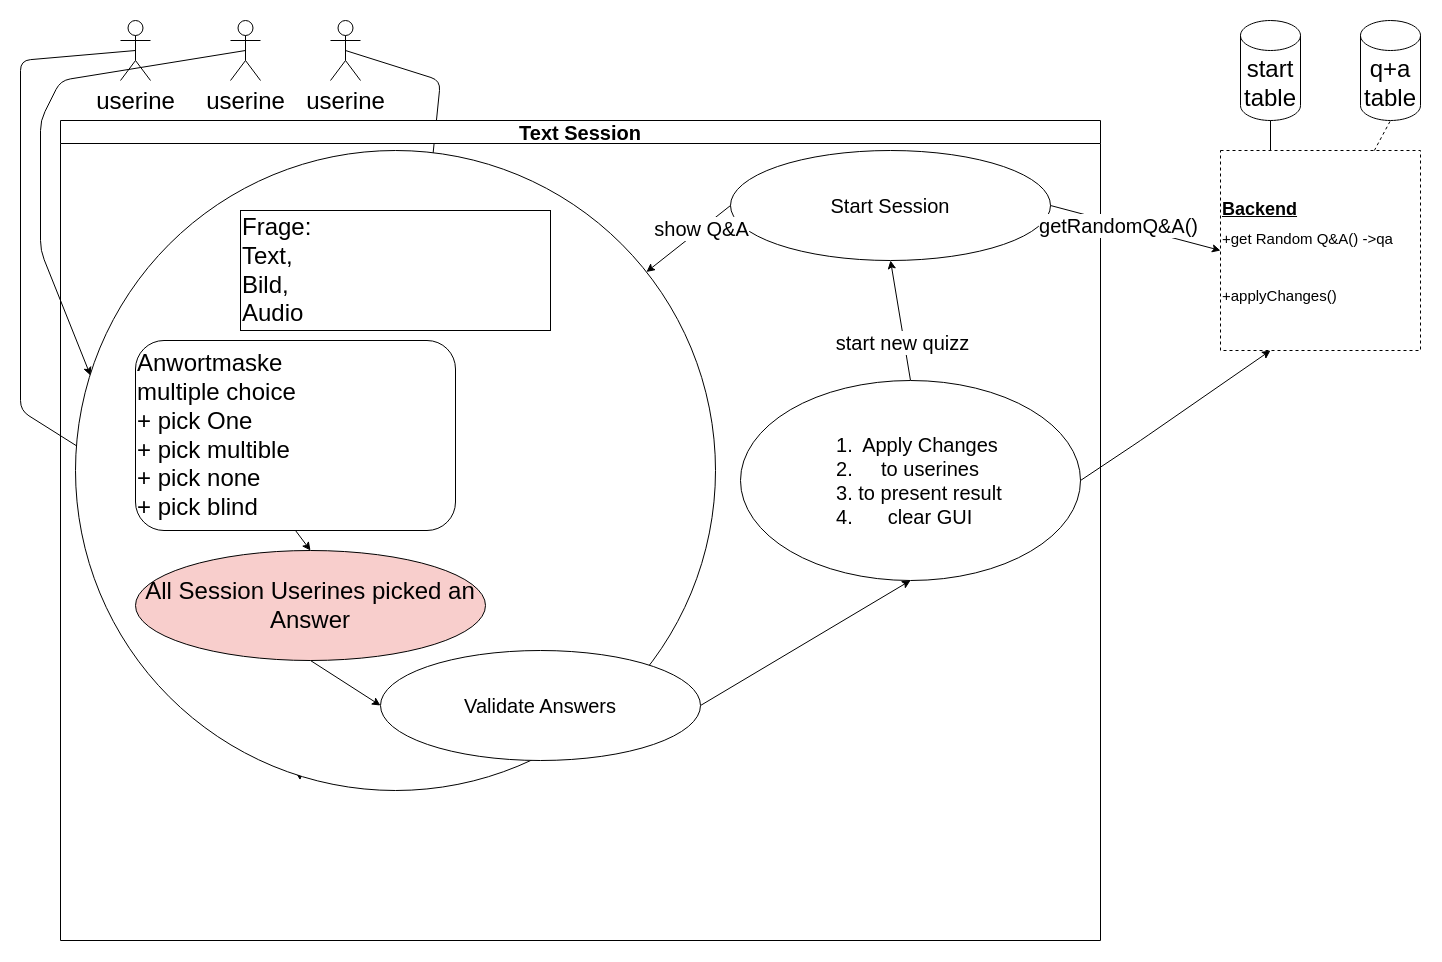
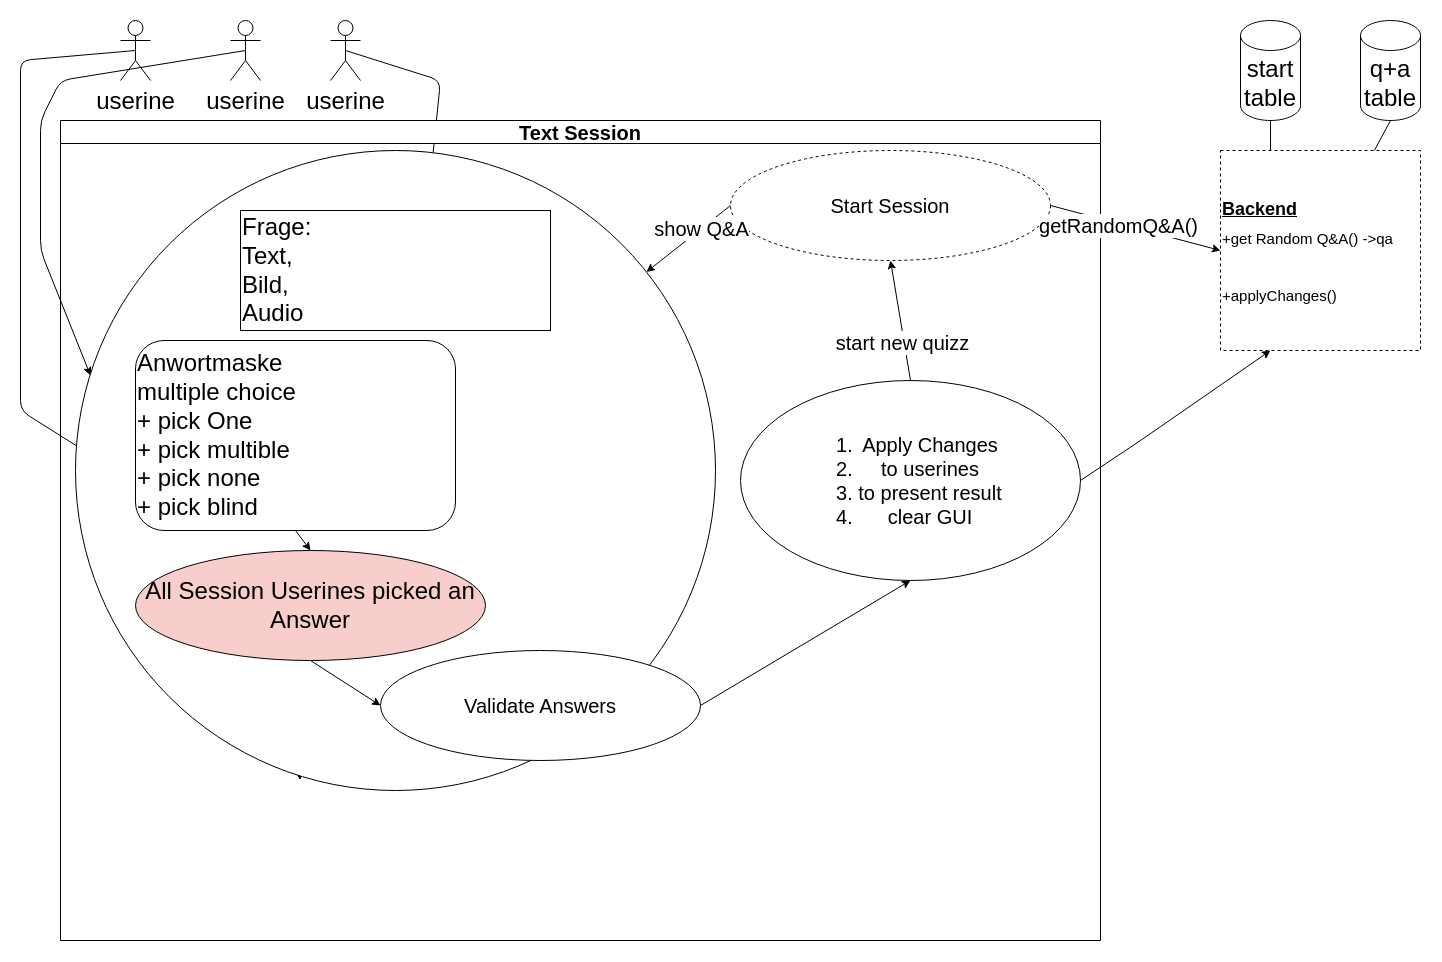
edge "q+a table" -- "Backend+get Random Q&A() ->qa +applyChanges()": style dashed -> solid
node "Start Session": style solid -> dashed
